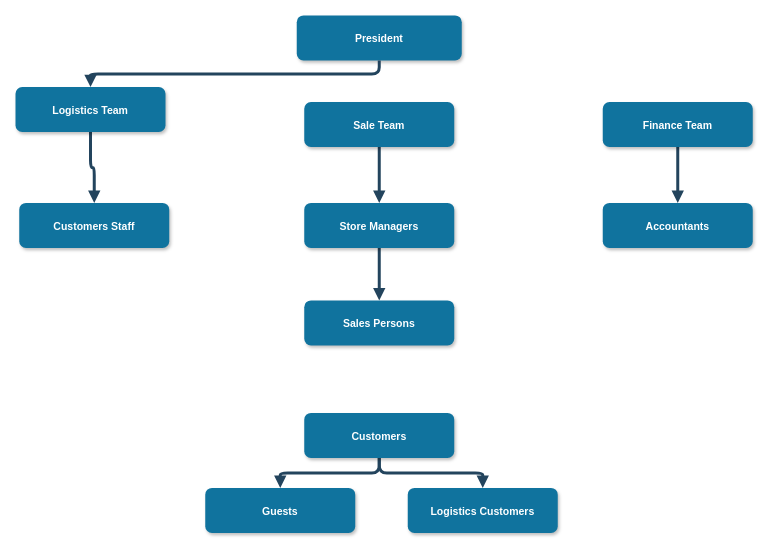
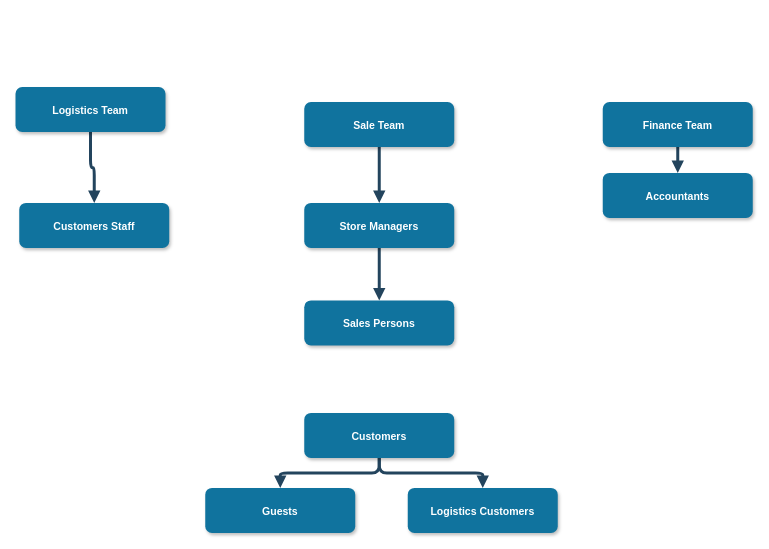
node "President": removed
edge "President" -> "Logistics Team": removed
node "Accountants": moved (678, 225) -> (678, 195)
